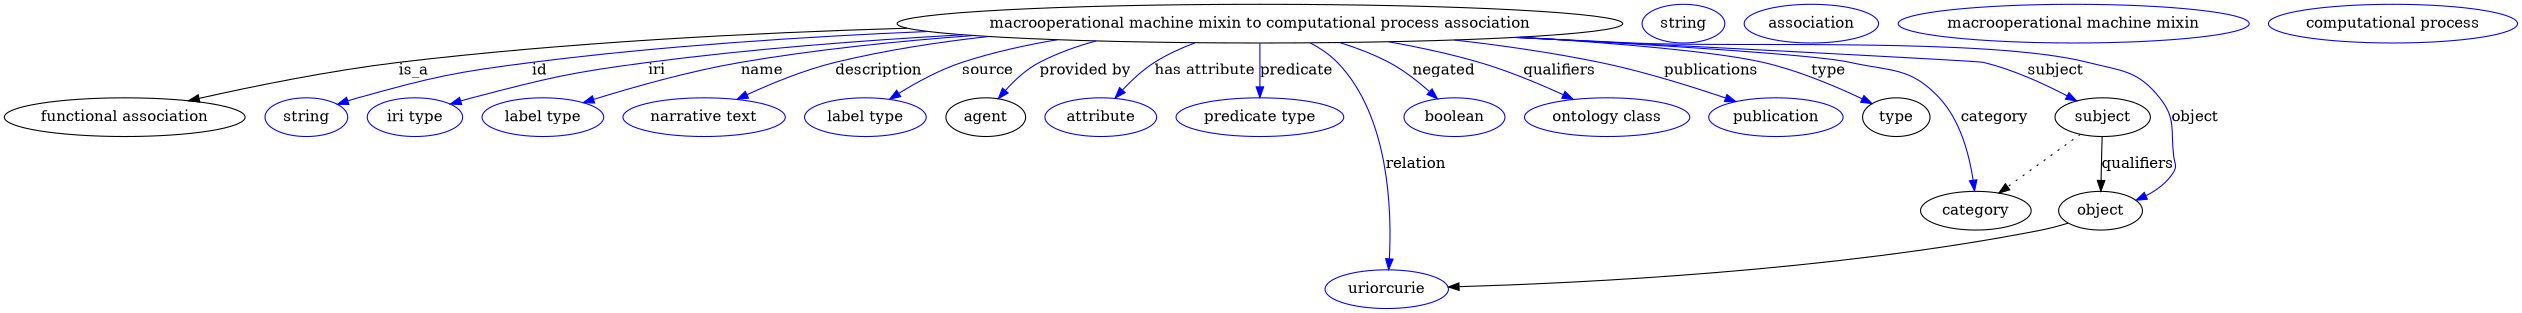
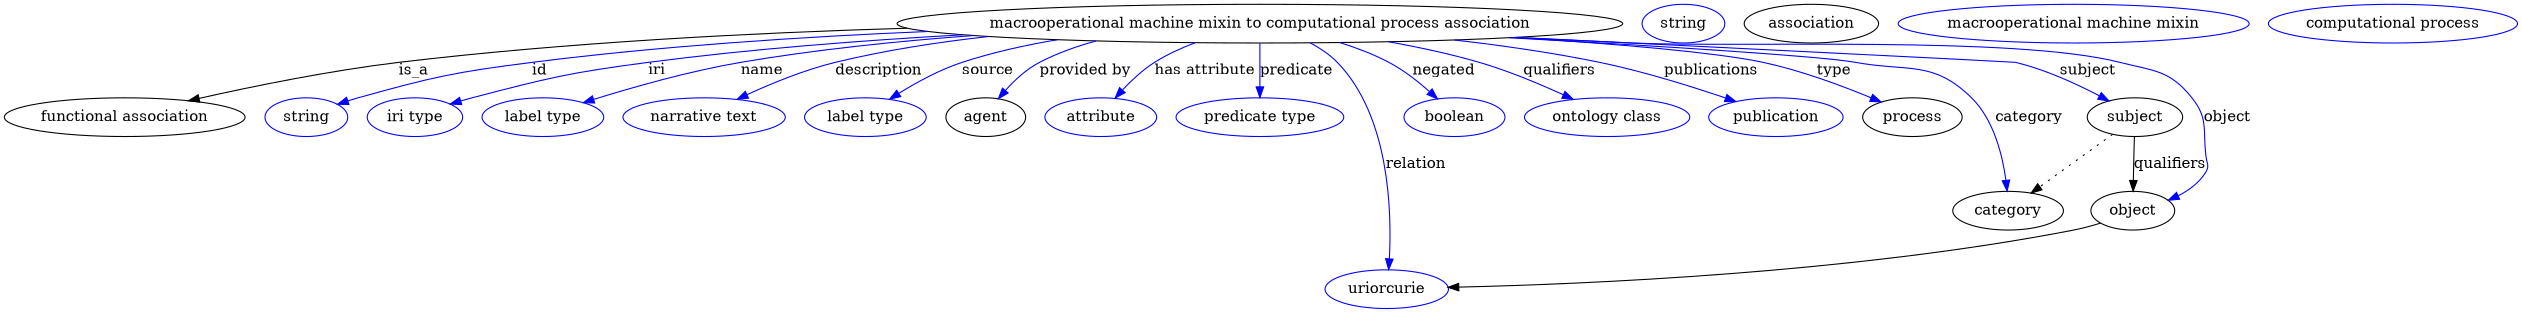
node "association": color blue -> black
node "type": label "type" -> "process"
